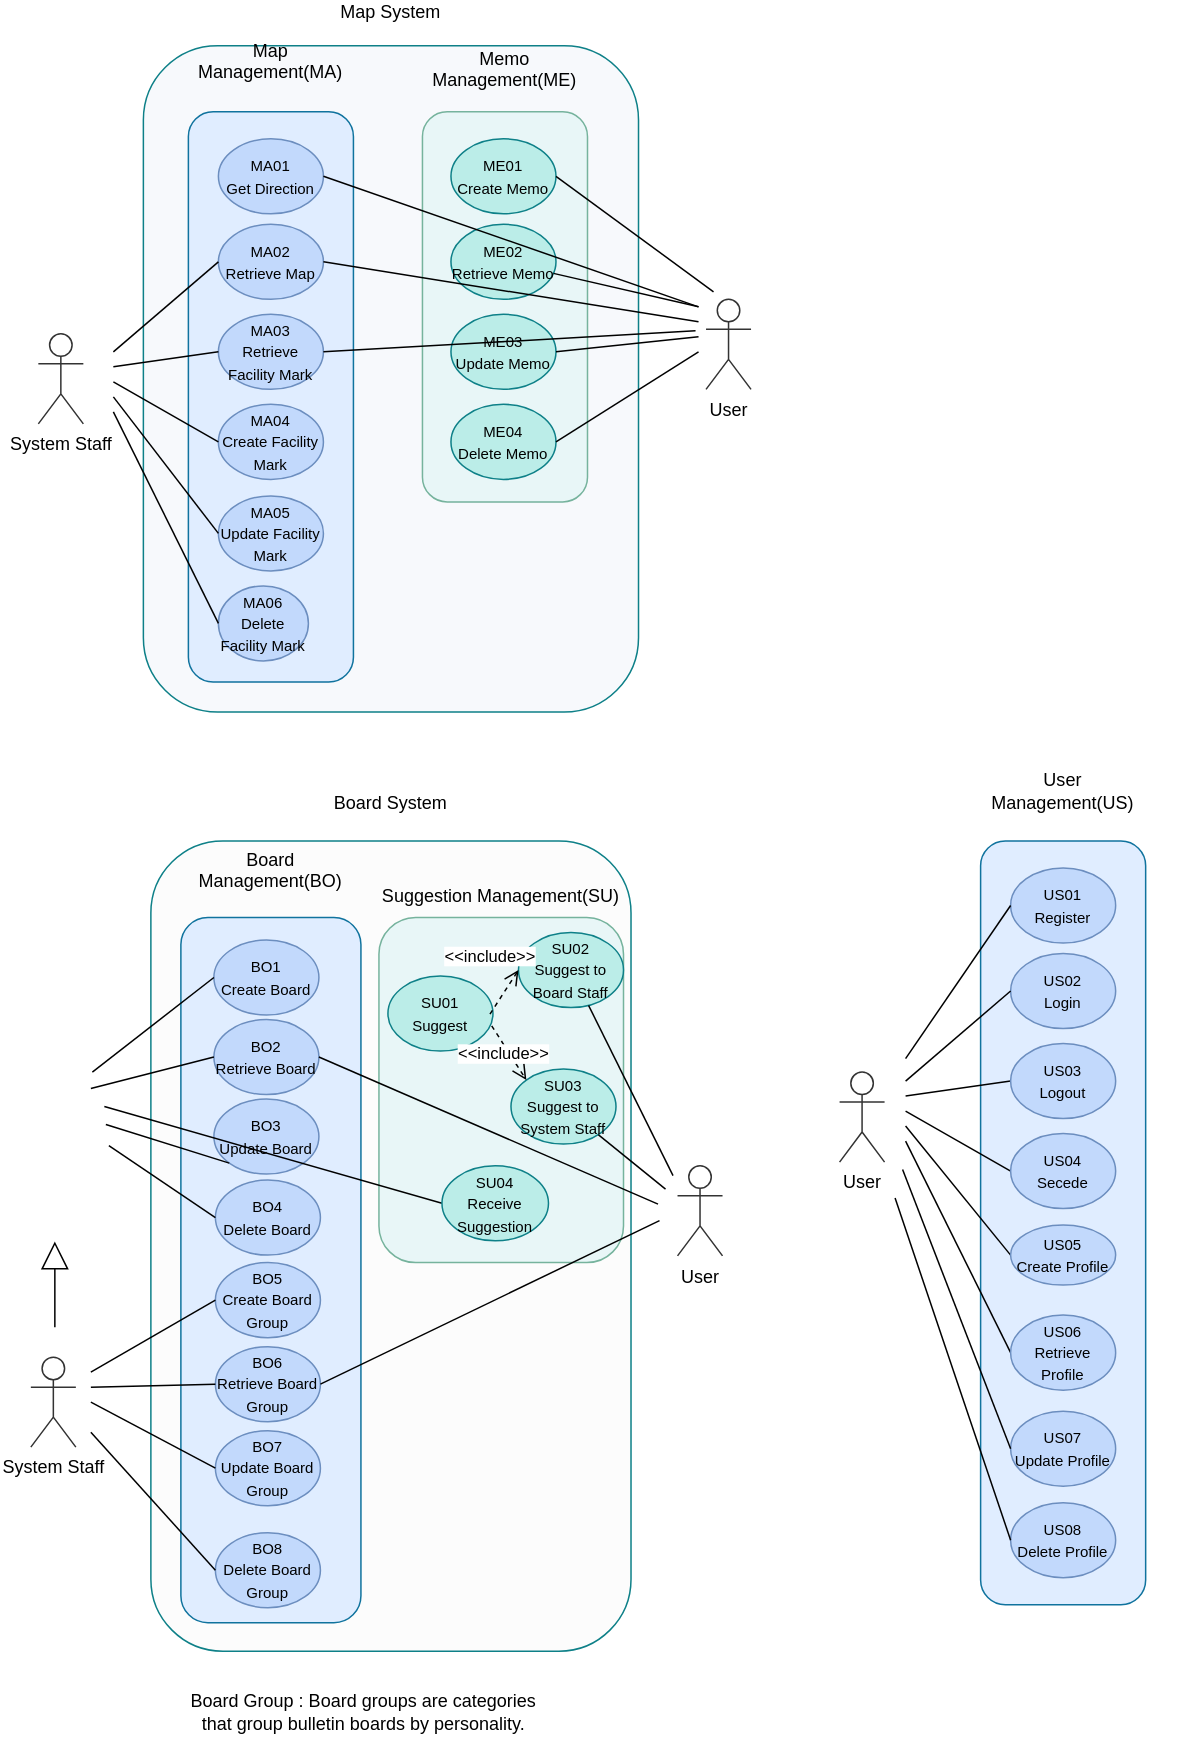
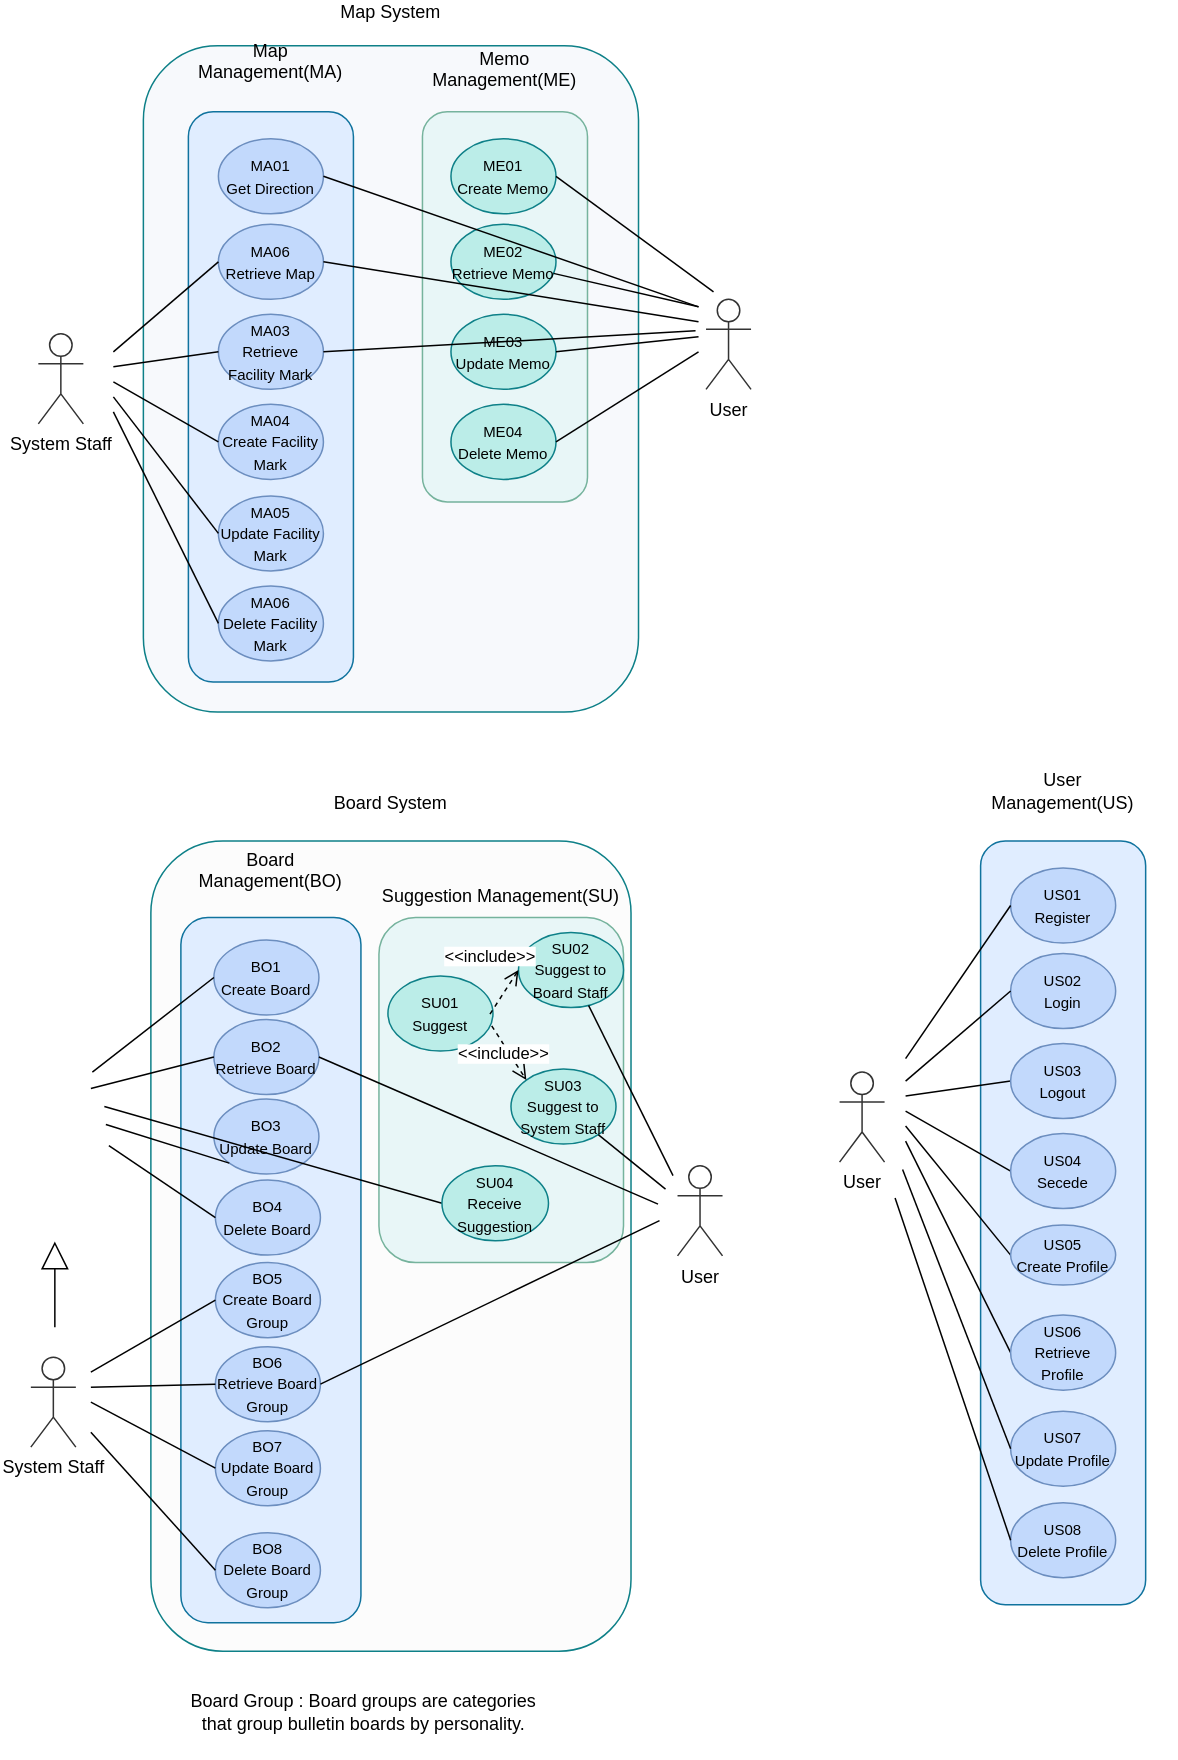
node "MA02 Retrieve Map": label "MA02 Retrieve Map" -> "MA06 Retrieve Map"
node "MA06 Delete Facility Mark": size 90x75 -> 105x75
